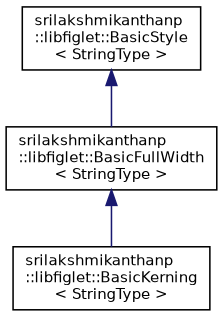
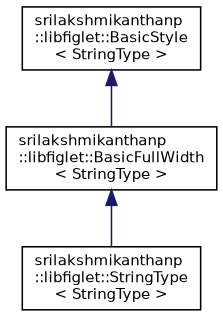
node "srilakshmikanthanp ::libfiglet::BasicKerning < StringType >": label "srilakshmikanthanp ::libfiglet::BasicKerning < StringType >" -> "srilakshmikanthanp ::libfiglet::StringType < StringType >"
